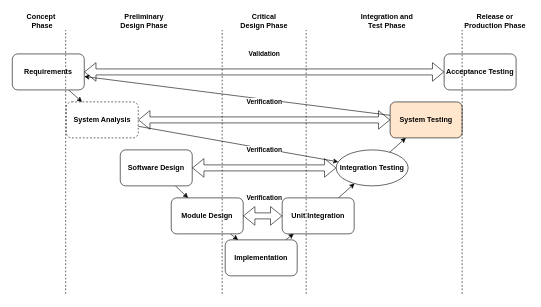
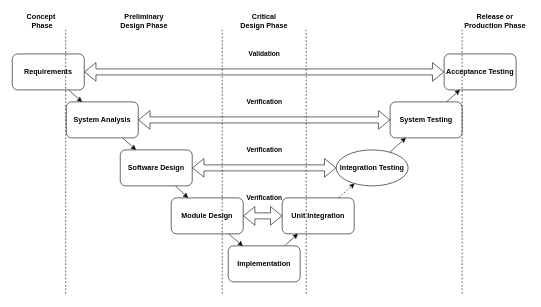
node "Integration and Test Phase": removed
edge "System Testing" -> "Requirements": now "System Testing" -> "Acceptance Testing"
node "System Analysis": style dashed -> solid
node "System Testing": fillcolor #ffe6cc -> #ffffff
edge "System Analysis" -> "Integration Testing": now "System Analysis" -> "Software Design"
edge "Unit Integration" -> "Integration Testing": style solid -> dashed
node "Implementation": moved (261, 258) -> (264, 264)
